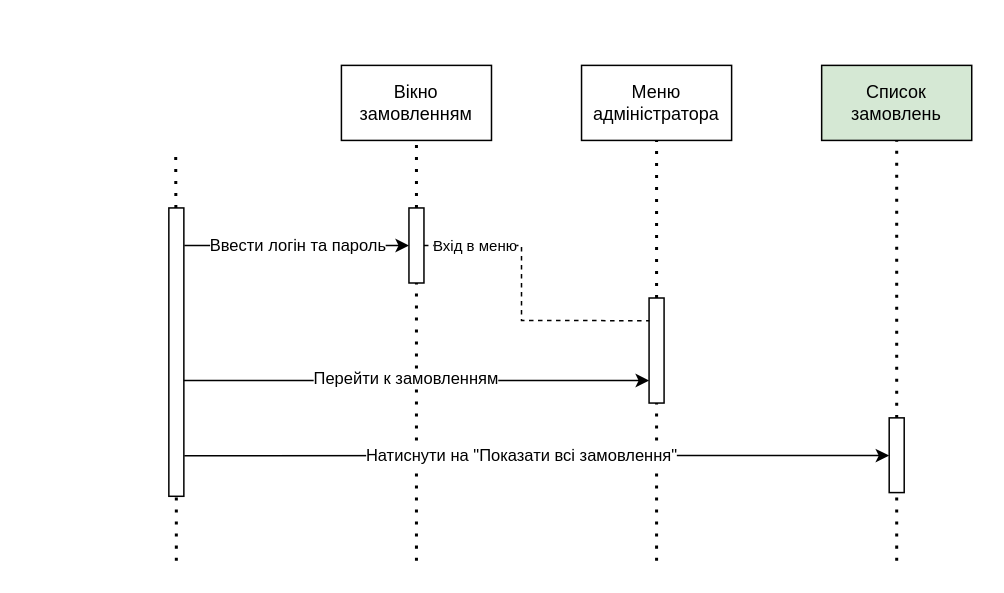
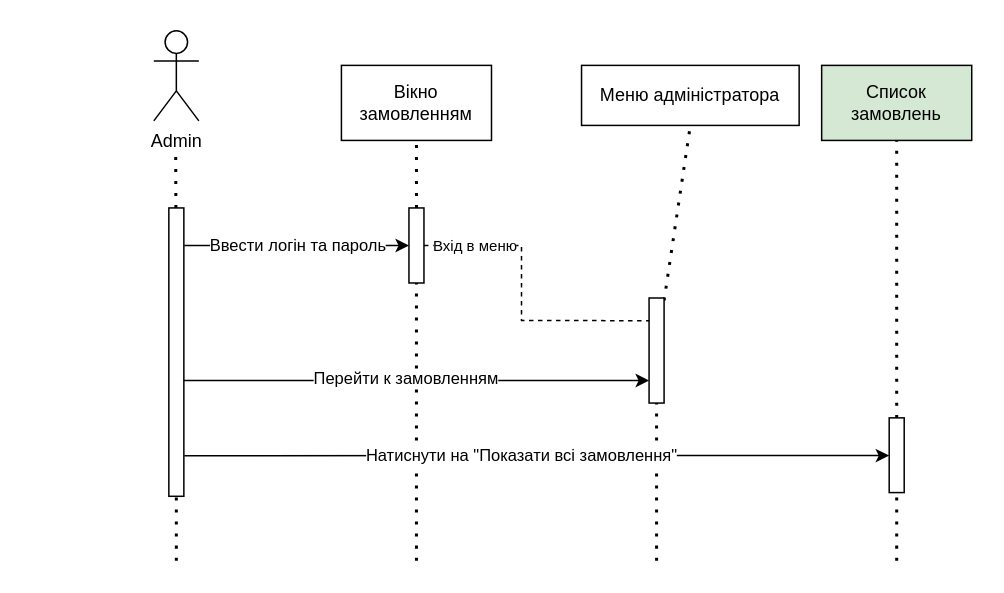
node "Admin": added
node "Меню адміністратора": size 150x75 -> 218x60
